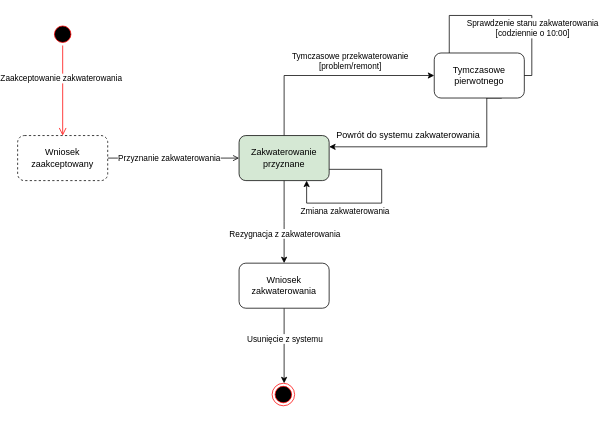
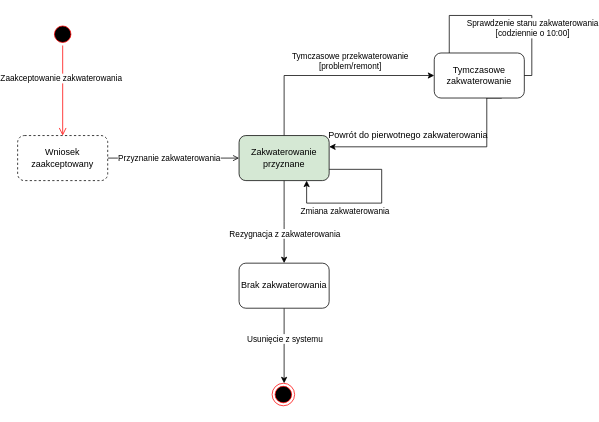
node "Tymczasowe pierwotnego": label "Tymczasowe pierwotnego" -> "Tymczasowe zakwaterowanie"
node "Powrót do systemu zakwaterowania": label "Powrót do systemu zakwaterowania" -> "Powrót do pierwotnego zakwaterowania"
node "Wniosek zakwaterowania": label "Wniosek zakwaterowania" -> "Brak zakwaterowania"
